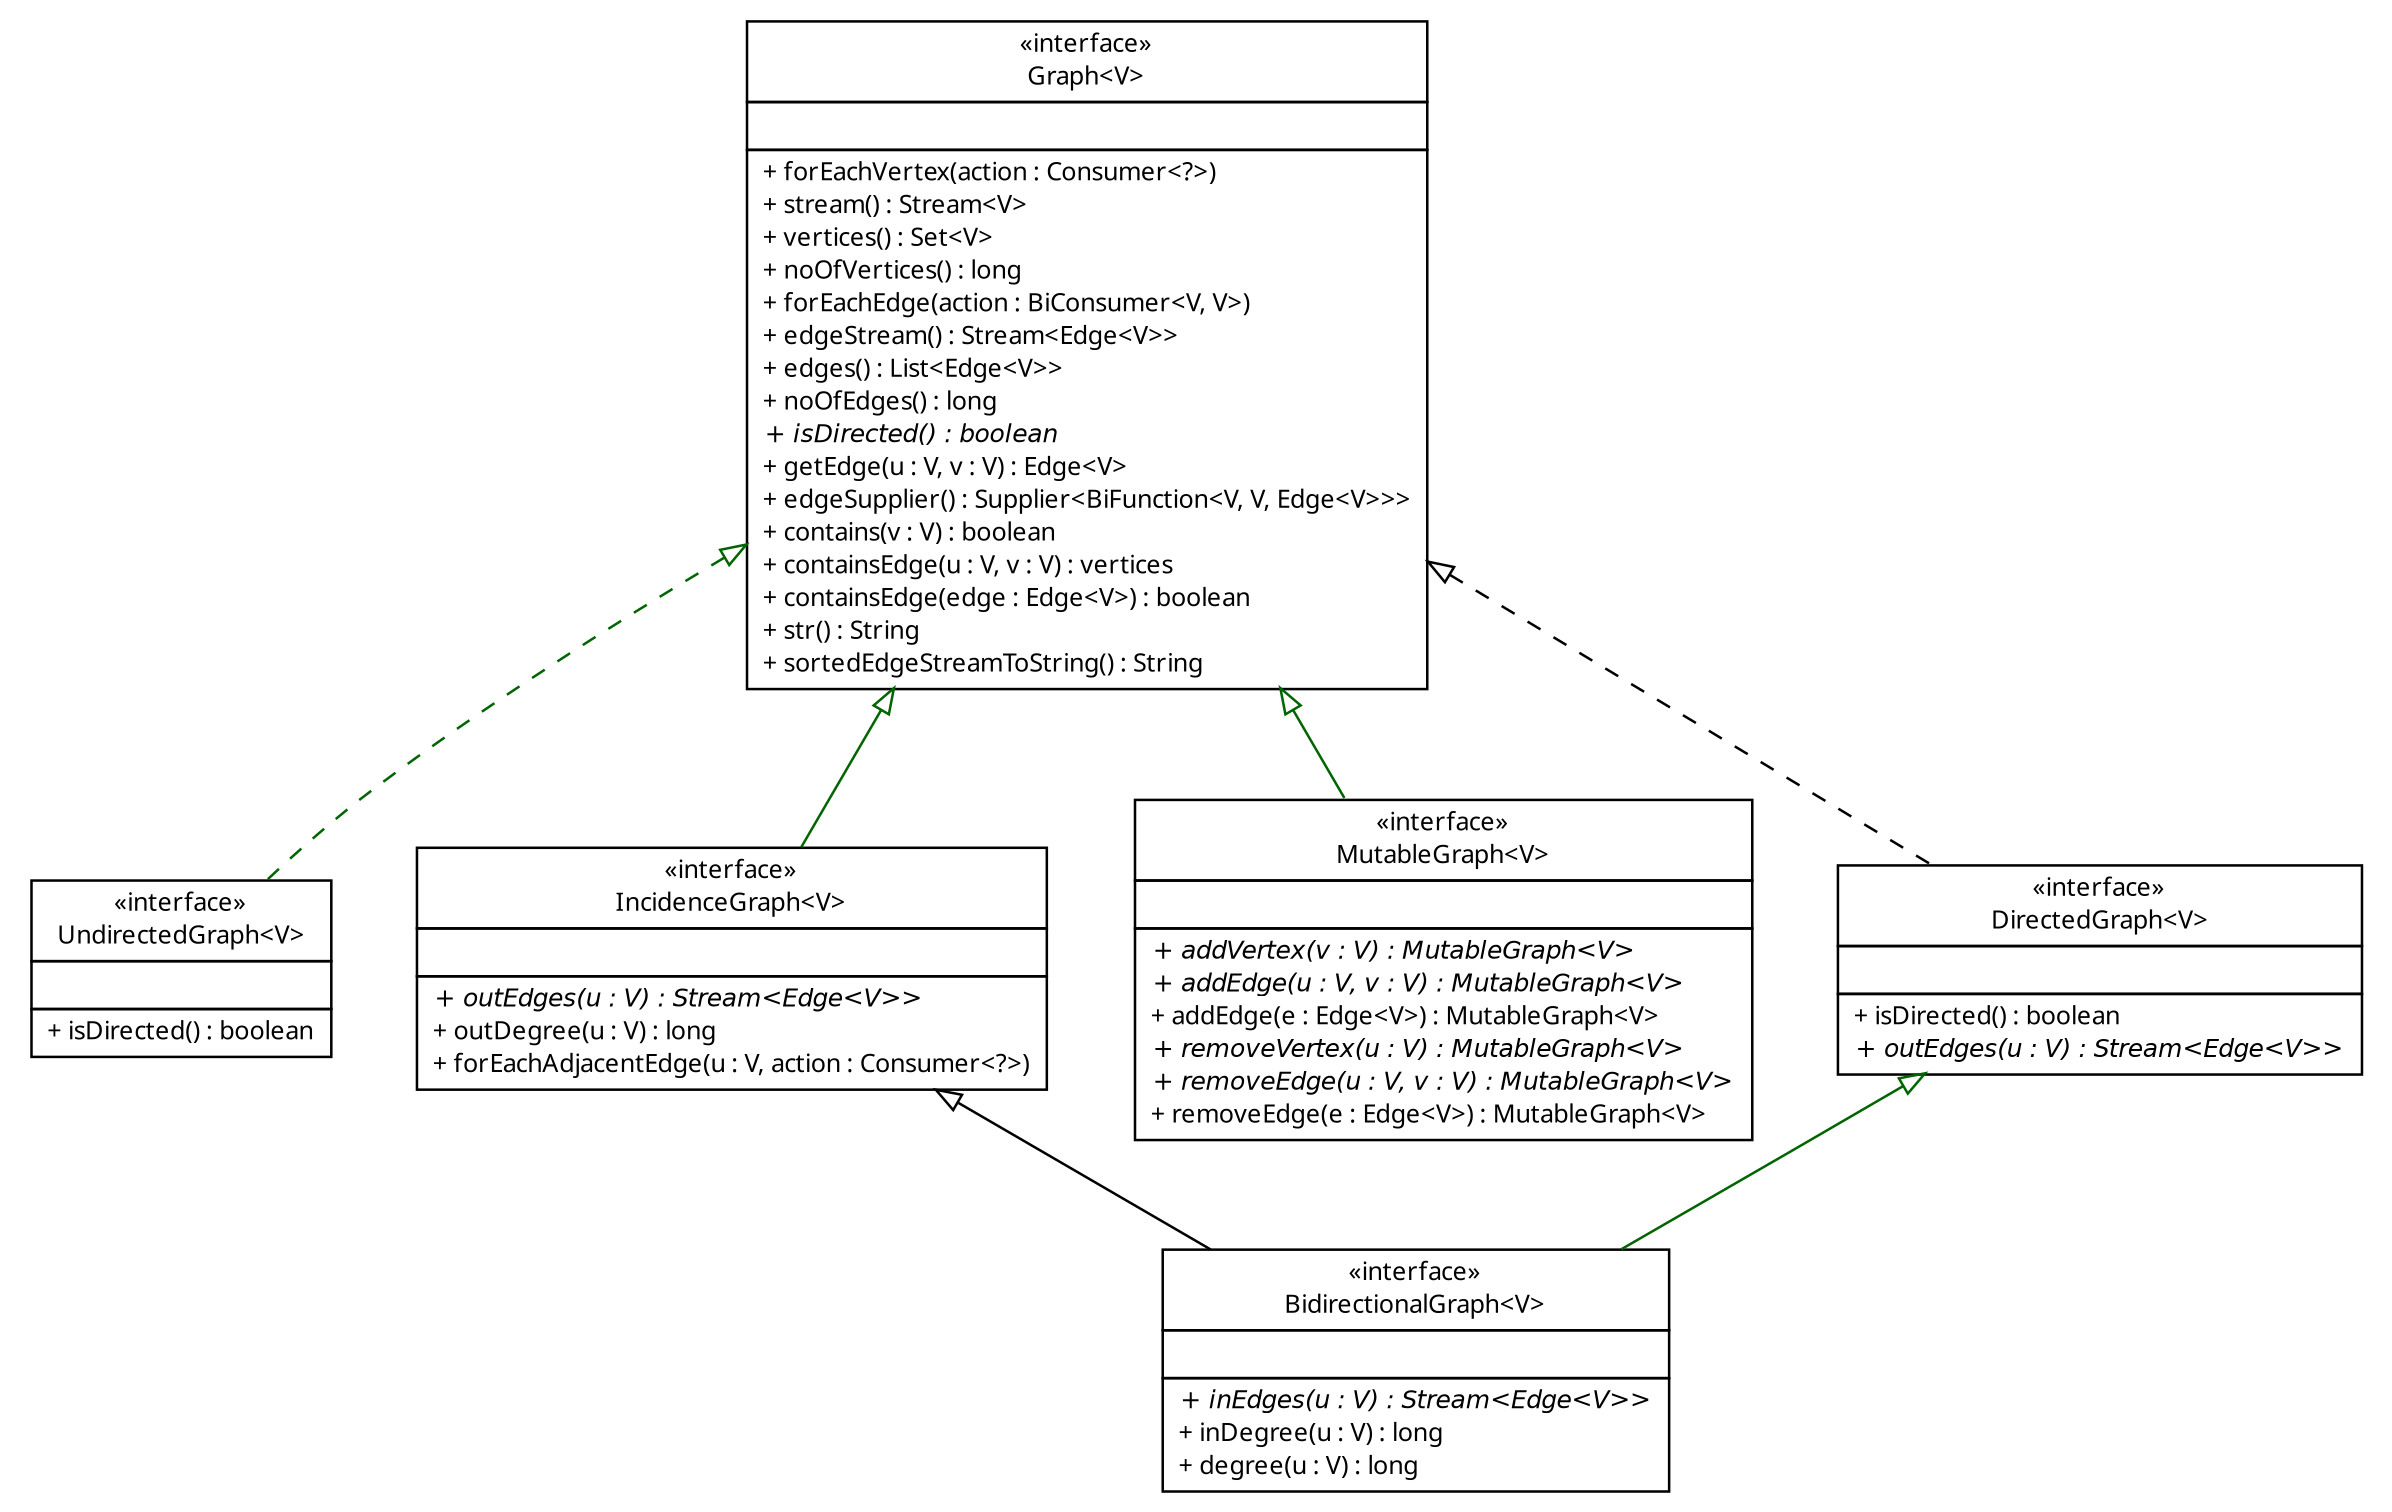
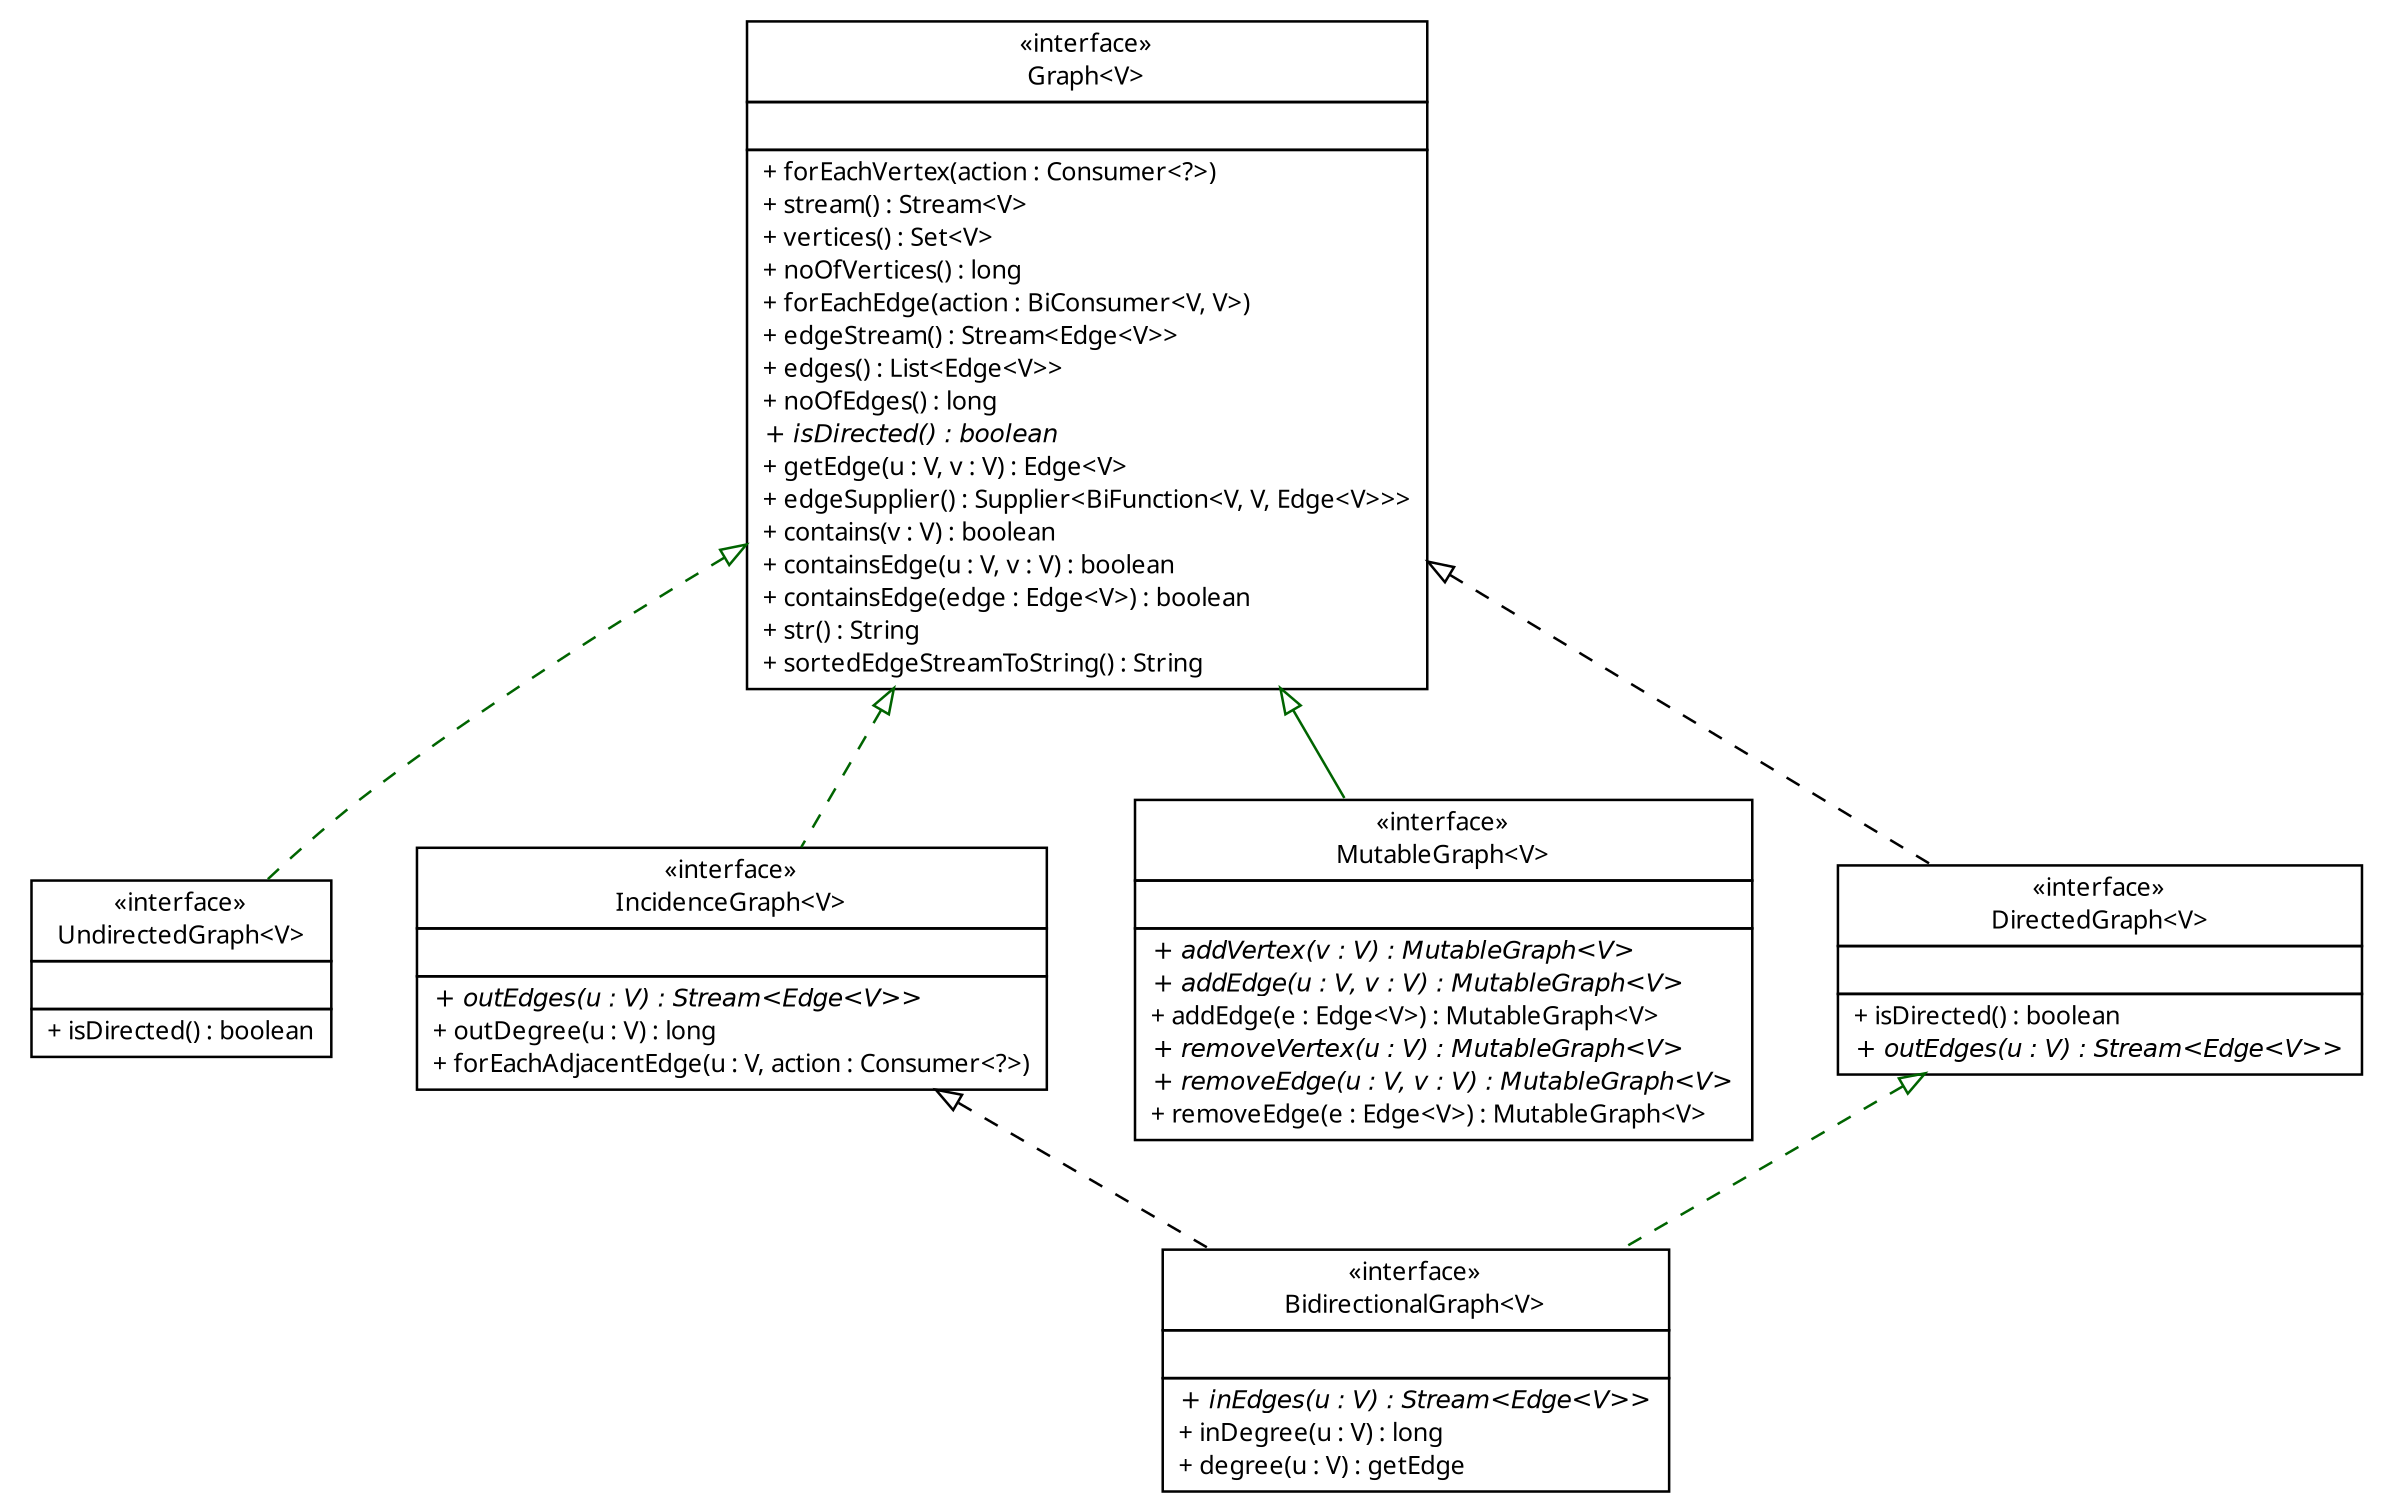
node "Graph<V>": text "+ containsEdge(u : V, v : V) : vertices" -> "+ containsEdge(u : V, v : V) : boolean"
edge "IncidenceGraph<V>" -> "Graph<V>": style solid -> dashed
edge "BidirectionalGraph<V>" -> "DirectedGraph<V>": style solid -> dashed
edge "BidirectionalGraph<V>" -> "IncidenceGraph<V>": style solid -> dashed
node "BidirectionalGraph<V>": text "+ degree(u : V) : long" -> "+ degree(u : V) : getEdge"
